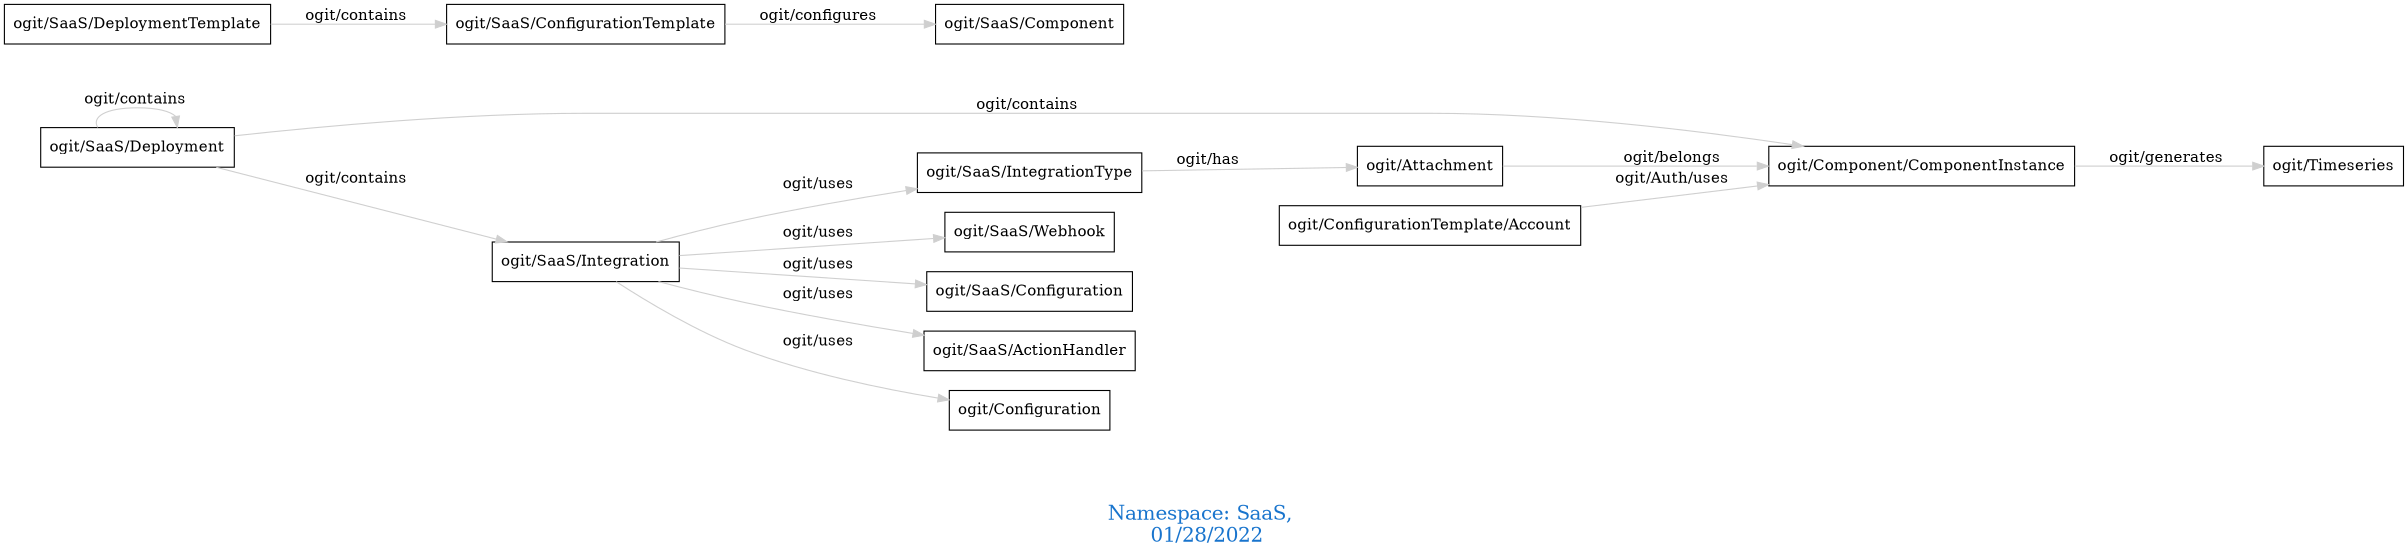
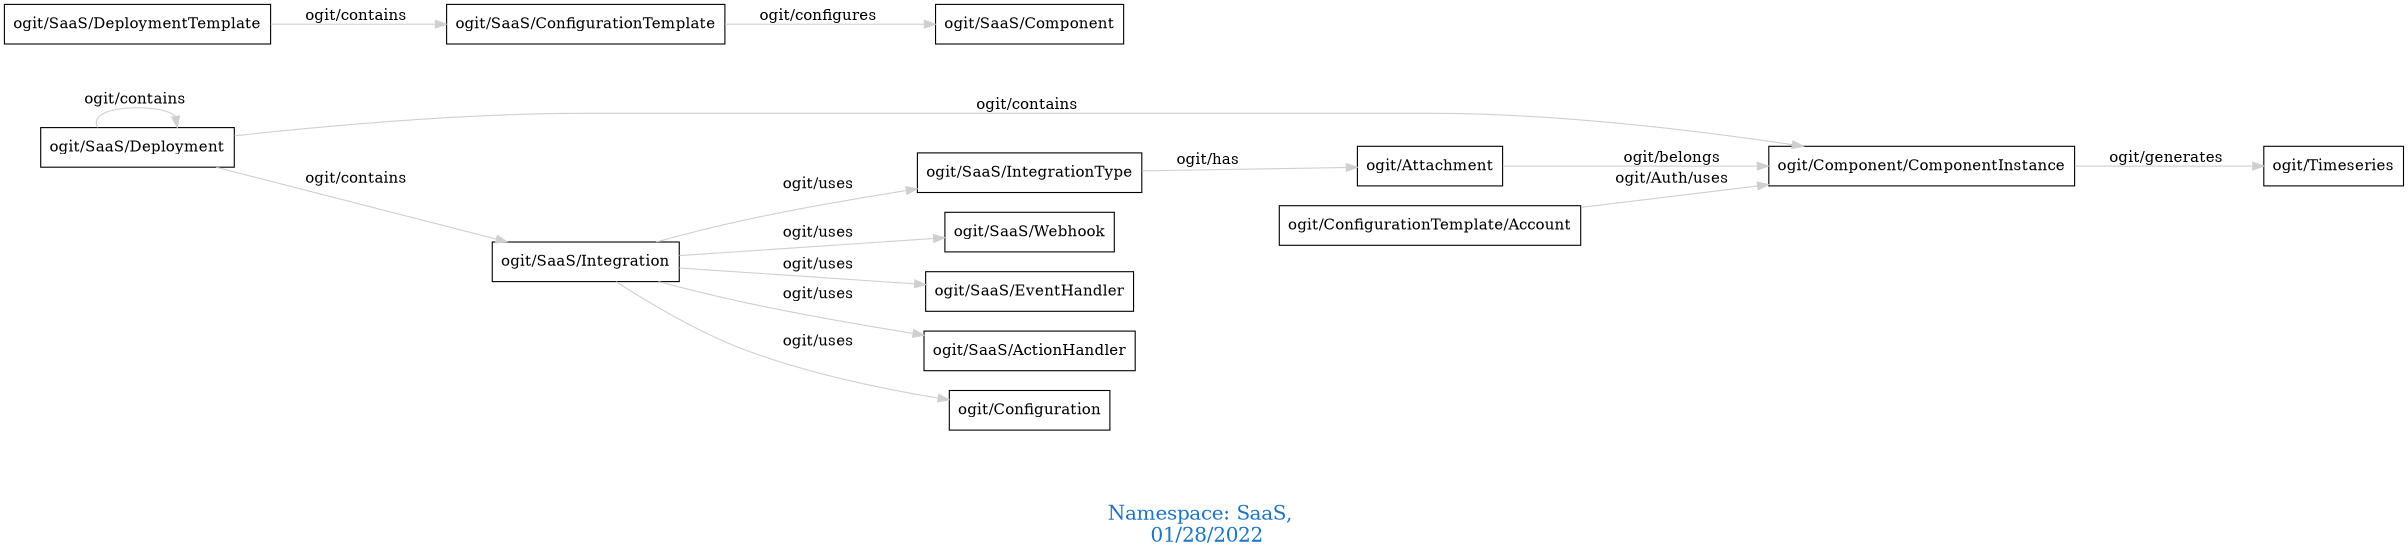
node "ogit/SaaS/Configuration": label "ogit/SaaS/Configuration" -> "ogit/SaaS/EventHandler"
